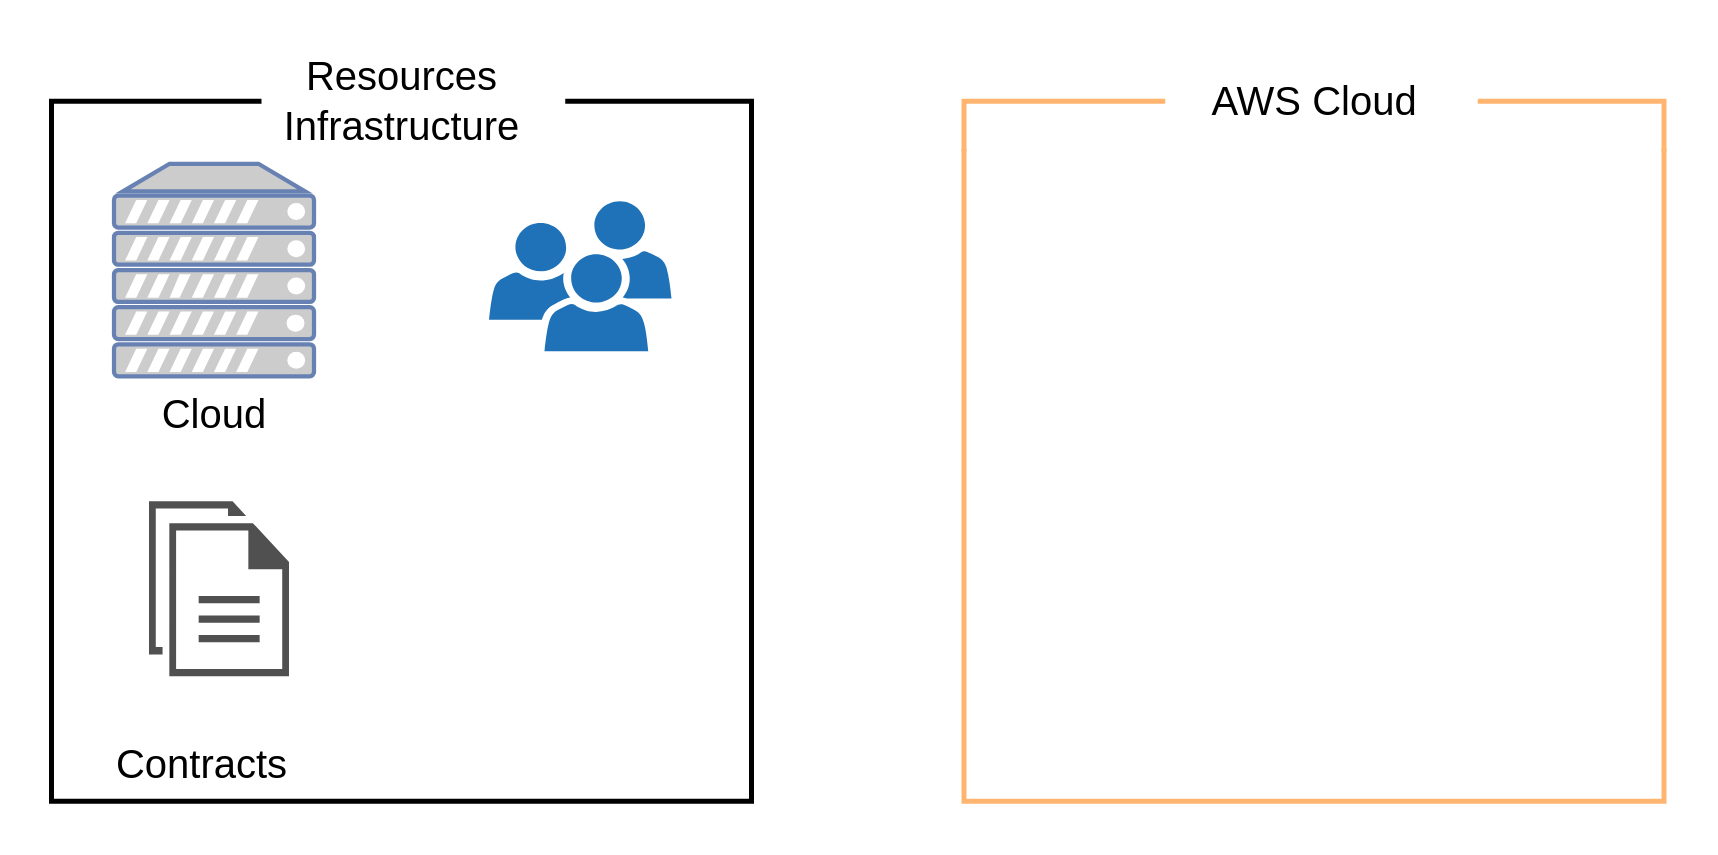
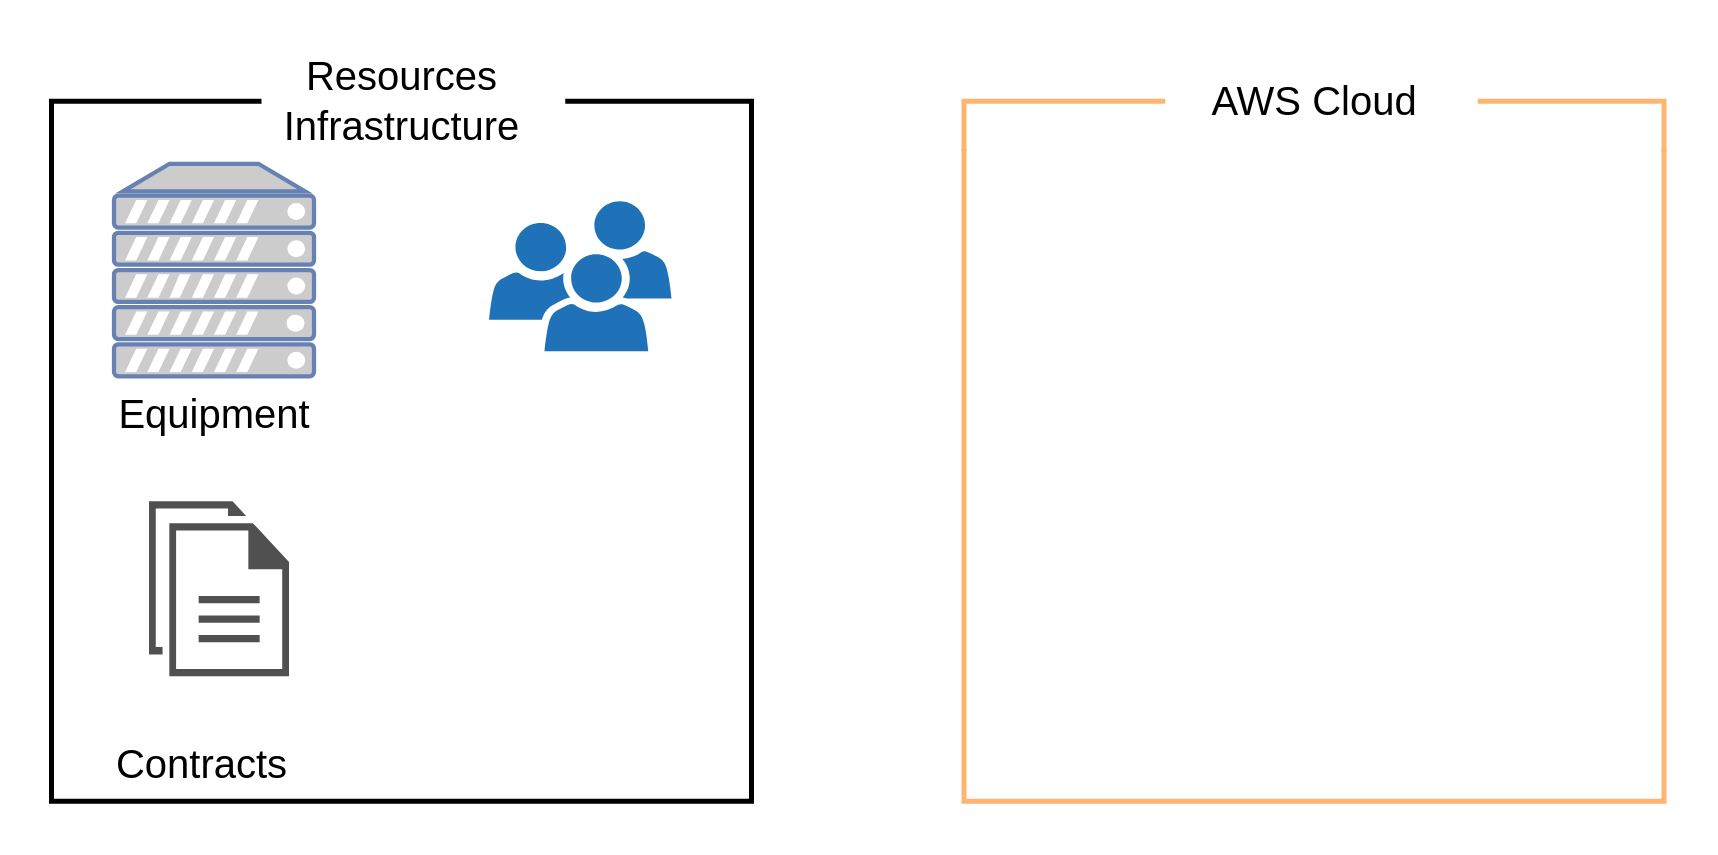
node "Cloud": label "Cloud" -> "Equipment"
